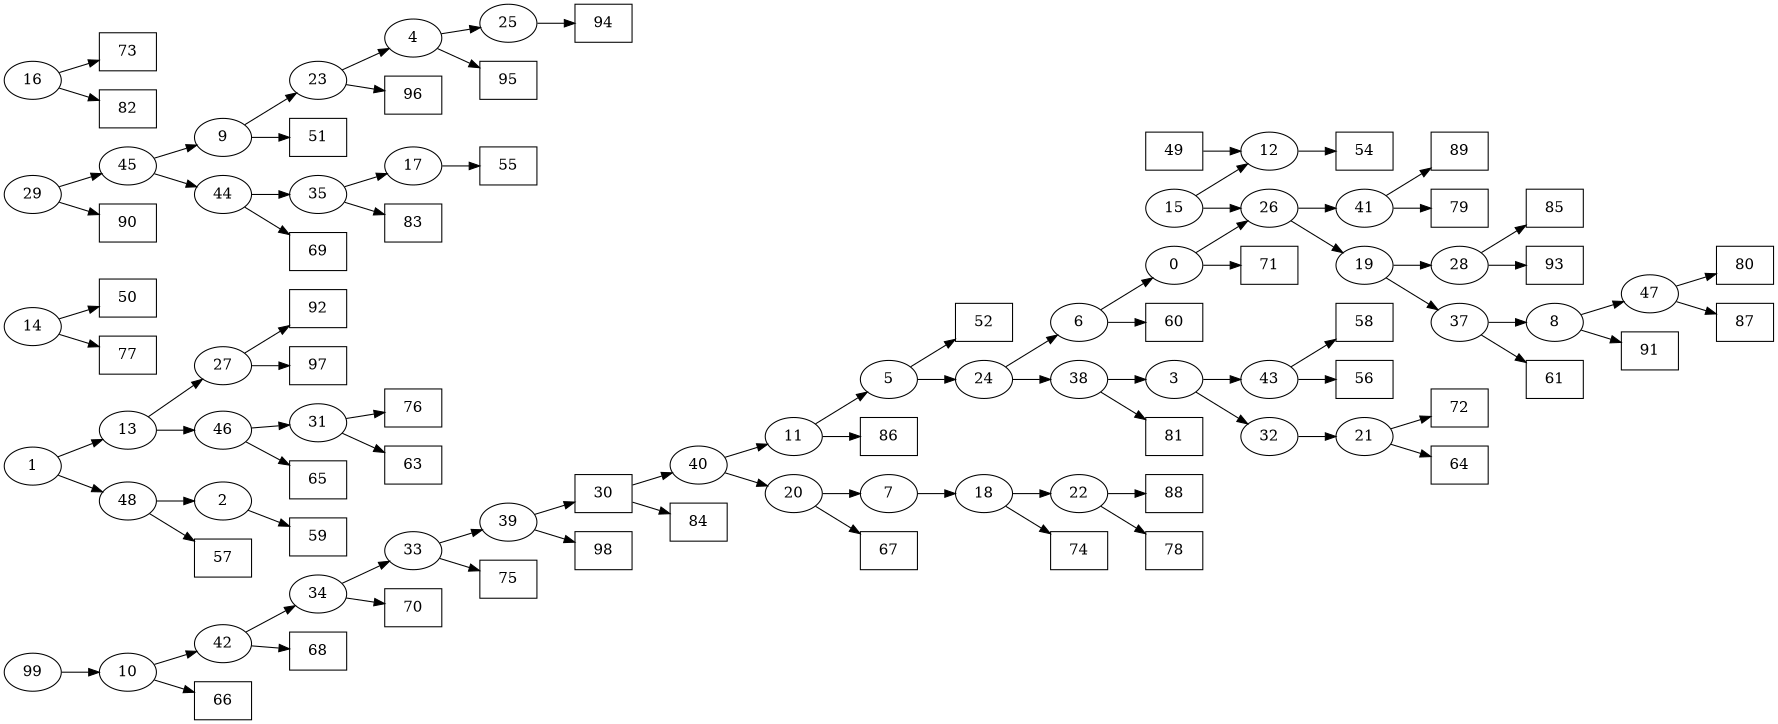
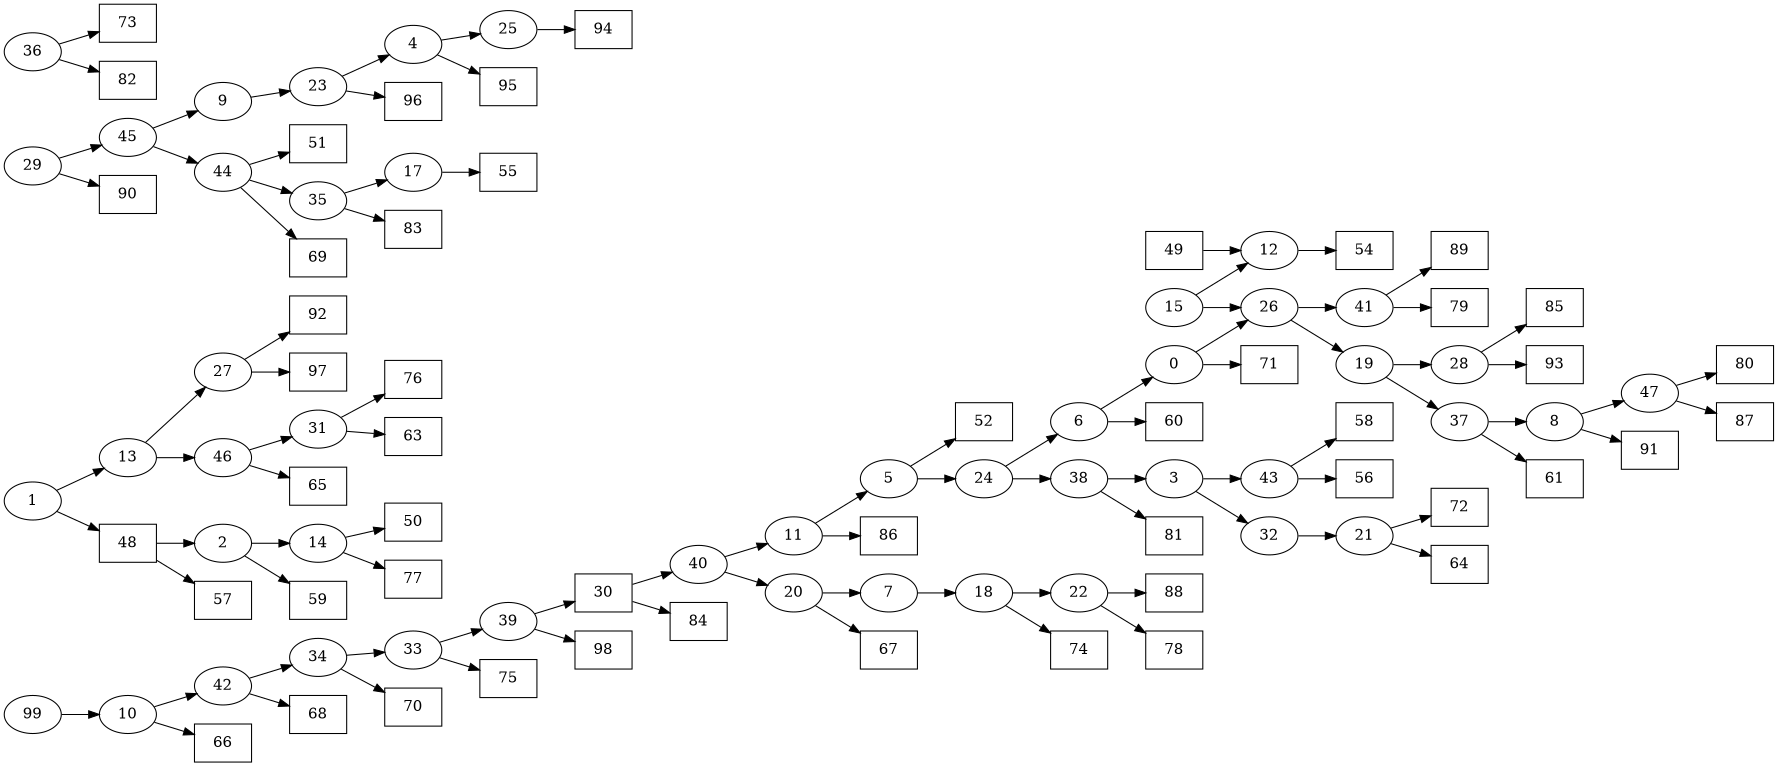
node "16": label "16" -> "36"
edge "9" -> "51": now "44" -> "51"
node "48": shape ellipse -> box
edge "2" -> "14": added
